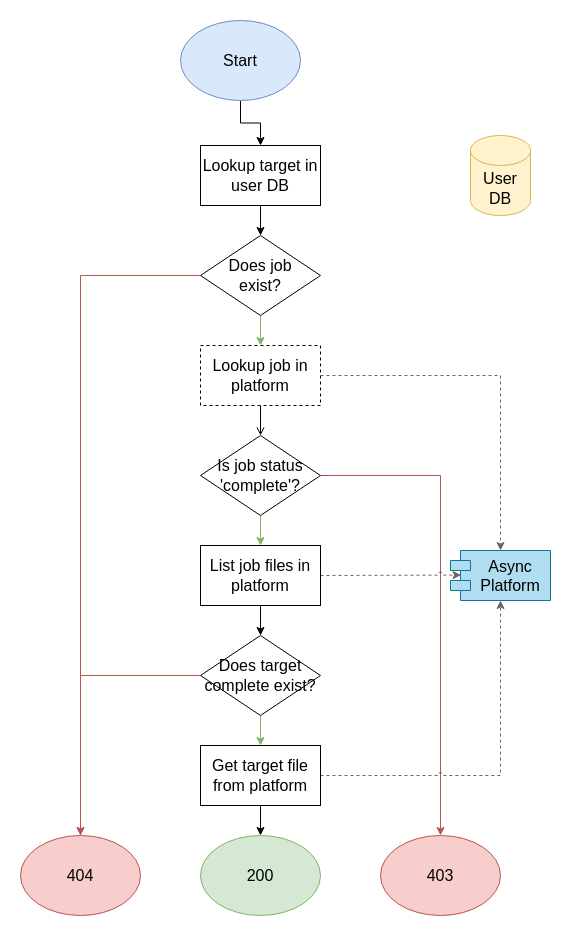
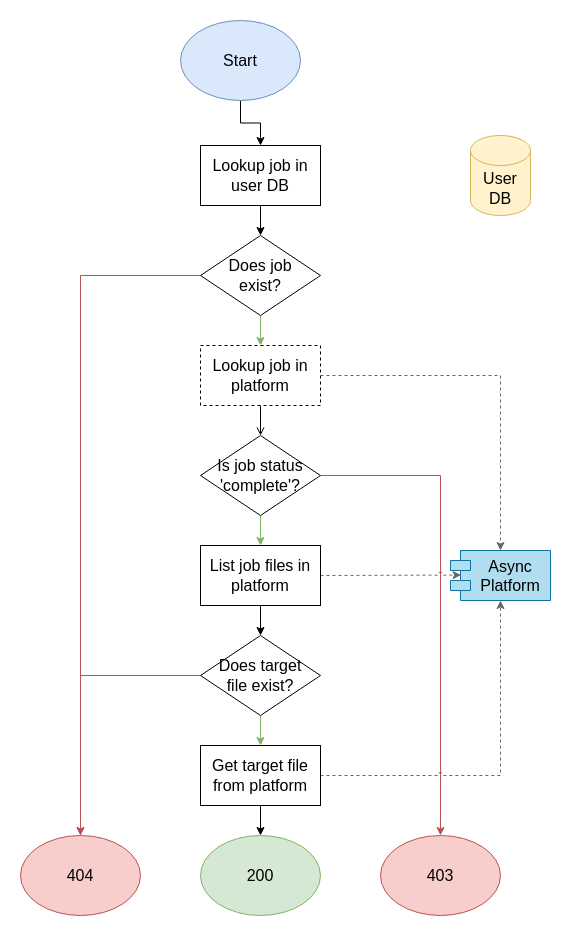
node "Lookup target in user DB": label "Lookup target in user DB" -> "Lookup job in user DB"
node "Does target complete exist?": label "Does target complete exist?" -> "Does target file exist?"
